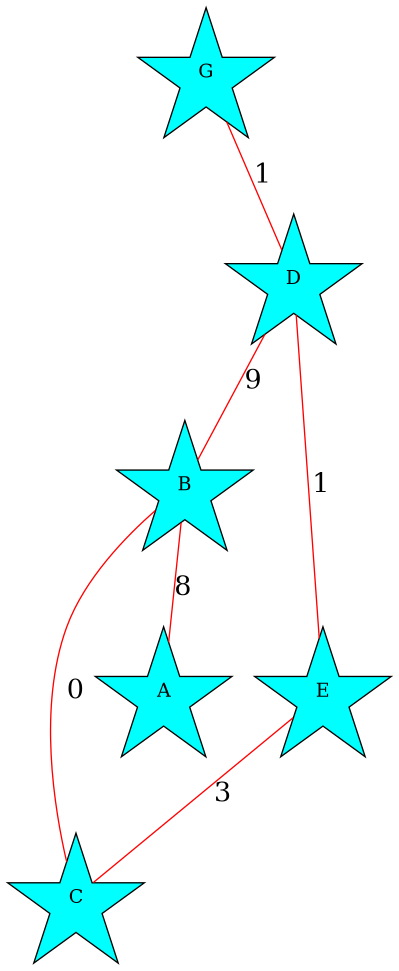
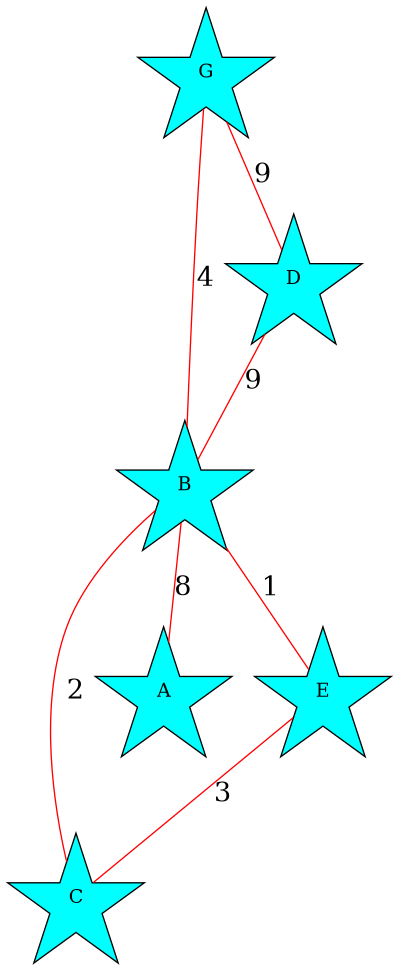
edge "G" -- "D": label "1" -> "9"
edge "G" -- "B": added, label "4"
edge "D" -- "E": now "B" -- "E"
edge "B" -- "C": label "0" -> "2"
